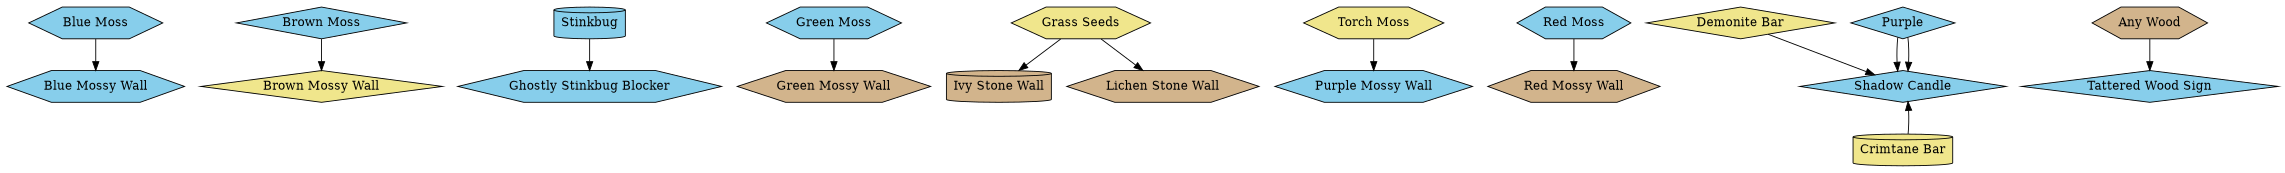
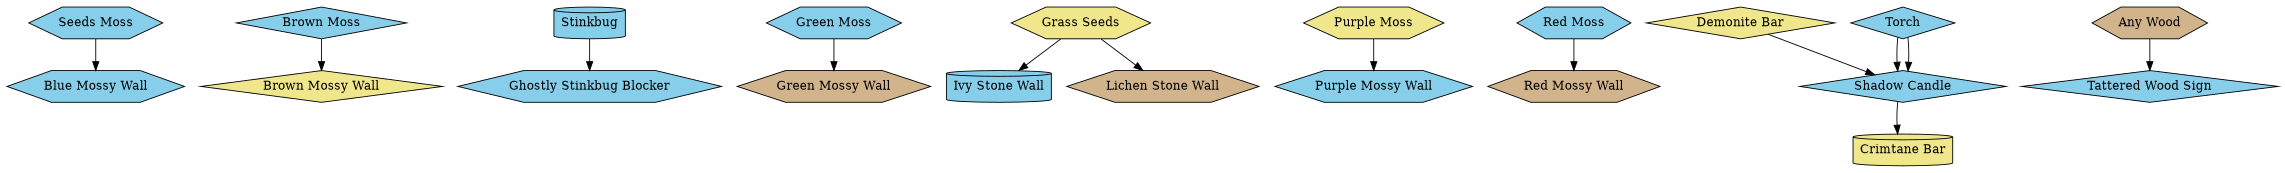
node "Blue Moss": label "Blue Moss" -> "Seeds Moss"
node "Torch Moss": label "Torch Moss" -> "Purple Moss"
node "Purple": label "Purple" -> "Torch"
node "Ivy Stone Wall": fillcolor tan -> skyblue
edge "Crimtane Bar" -> "Shadow Candle": reversed
